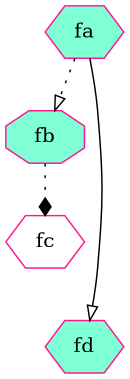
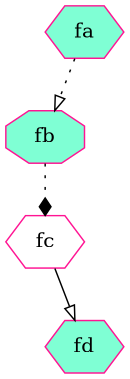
edge "fa" -> "fd": now "fc" -> "fd"
